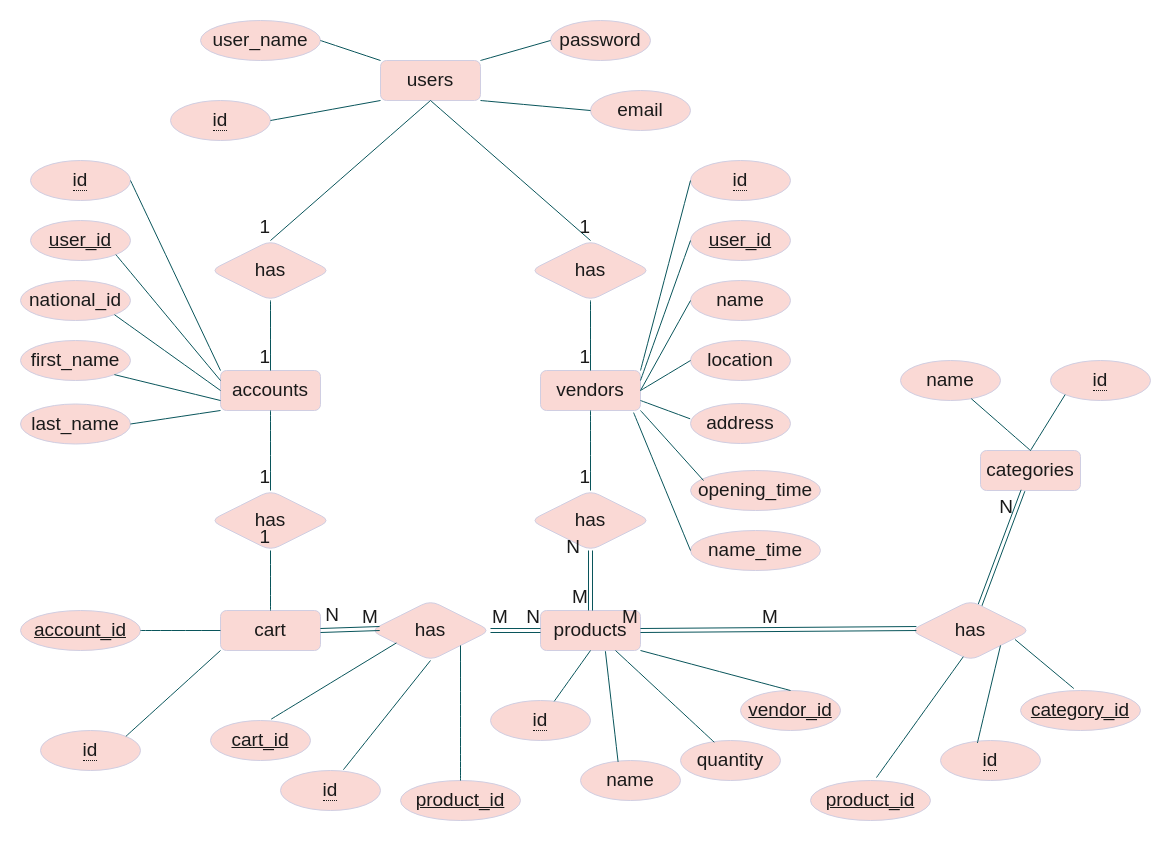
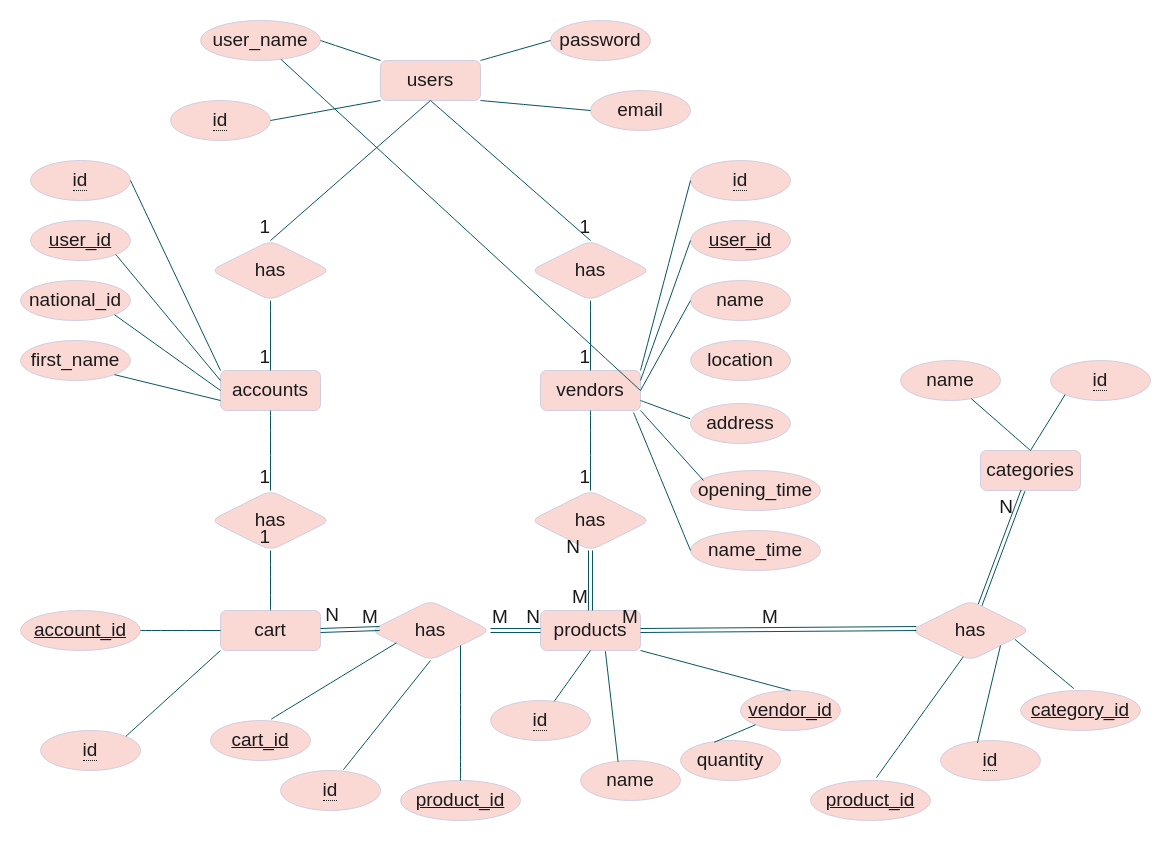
edge "location" -- "vendors": now "user_name" -- "vendors"
edge "accounts" -- "last_name": removed
node "last_name": removed
edge "products" -- "quantity": now "vendor_id" -- "quantity"
